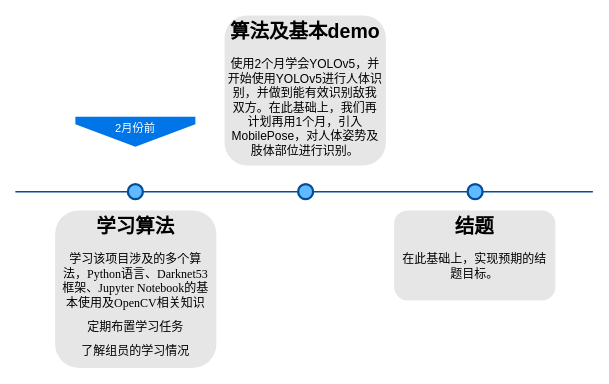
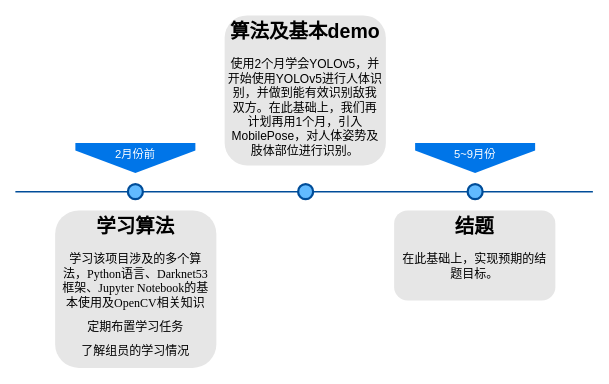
node "2月份前": moved (135, 132) -> (135, 158)
node "5~9月份": added
